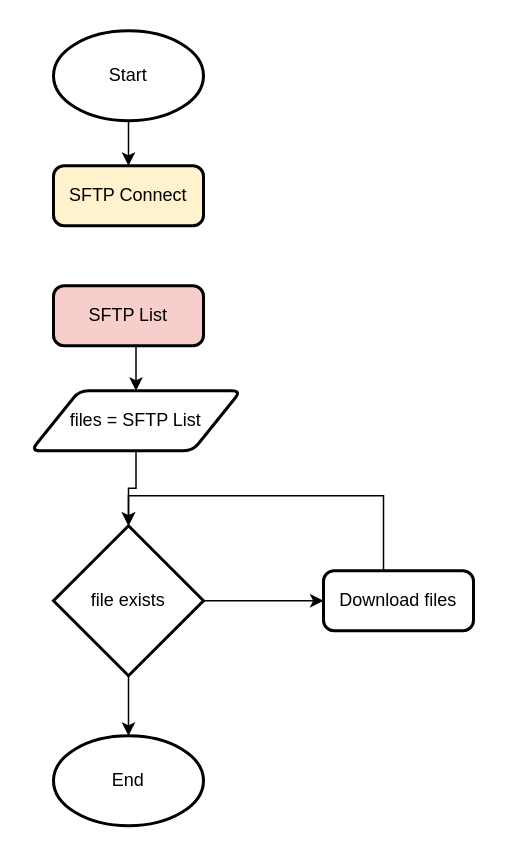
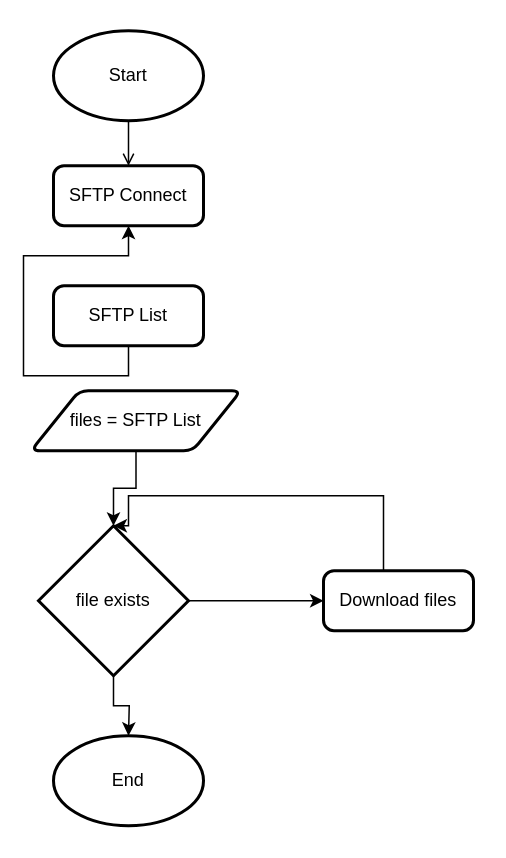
edge "Start" -> "SFTP Connect": arrowhead classic -> open
node "SFTP Connect": fillcolor #fff2cc -> #ffffff
node "SFTP List": fillcolor #f8cecc -> #ffffff
edge "SFTP List" -> "files = SFTP List": now "SFTP List" -> "SFTP Connect"
node "file exists": moved (128, 601) -> (113, 601)
